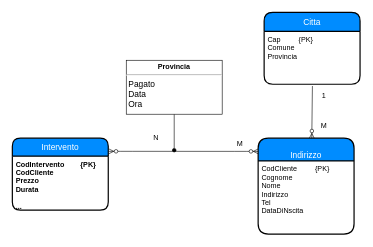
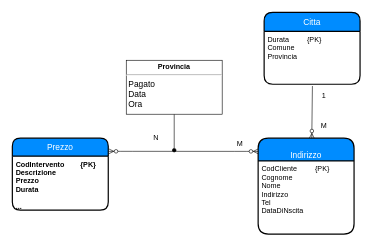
node "Cap {PK} Comune Provincia": label "Cap {PK} Comune Provincia" -> "Durata {PK} Comune Provincia"
node "Intervento": label "Intervento" -> "Prezzo"
node "CodIntervento {PK} CodCliente Prezzo Durata ...": label "CodIntervento {PK} CodCliente Prezzo Durata ..." -> "CodIntervento {PK} Descrizione Prezzo Durata ..."
